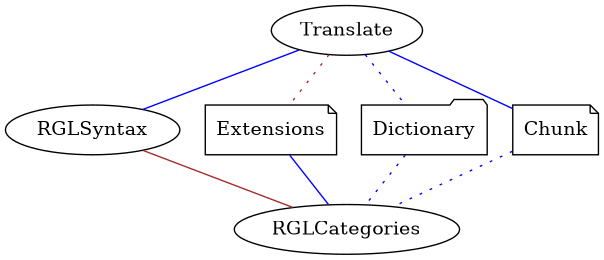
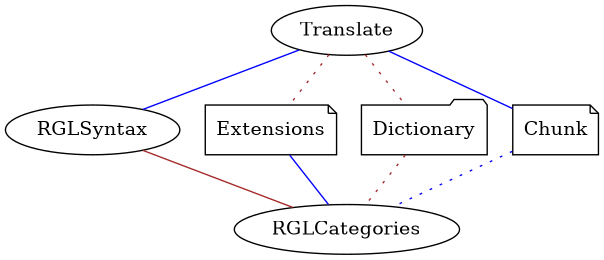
edge "Translate" -- "Dictionary": color blue -> brown
edge "Dictionary" -- "RGLCategories": color blue -> brown
